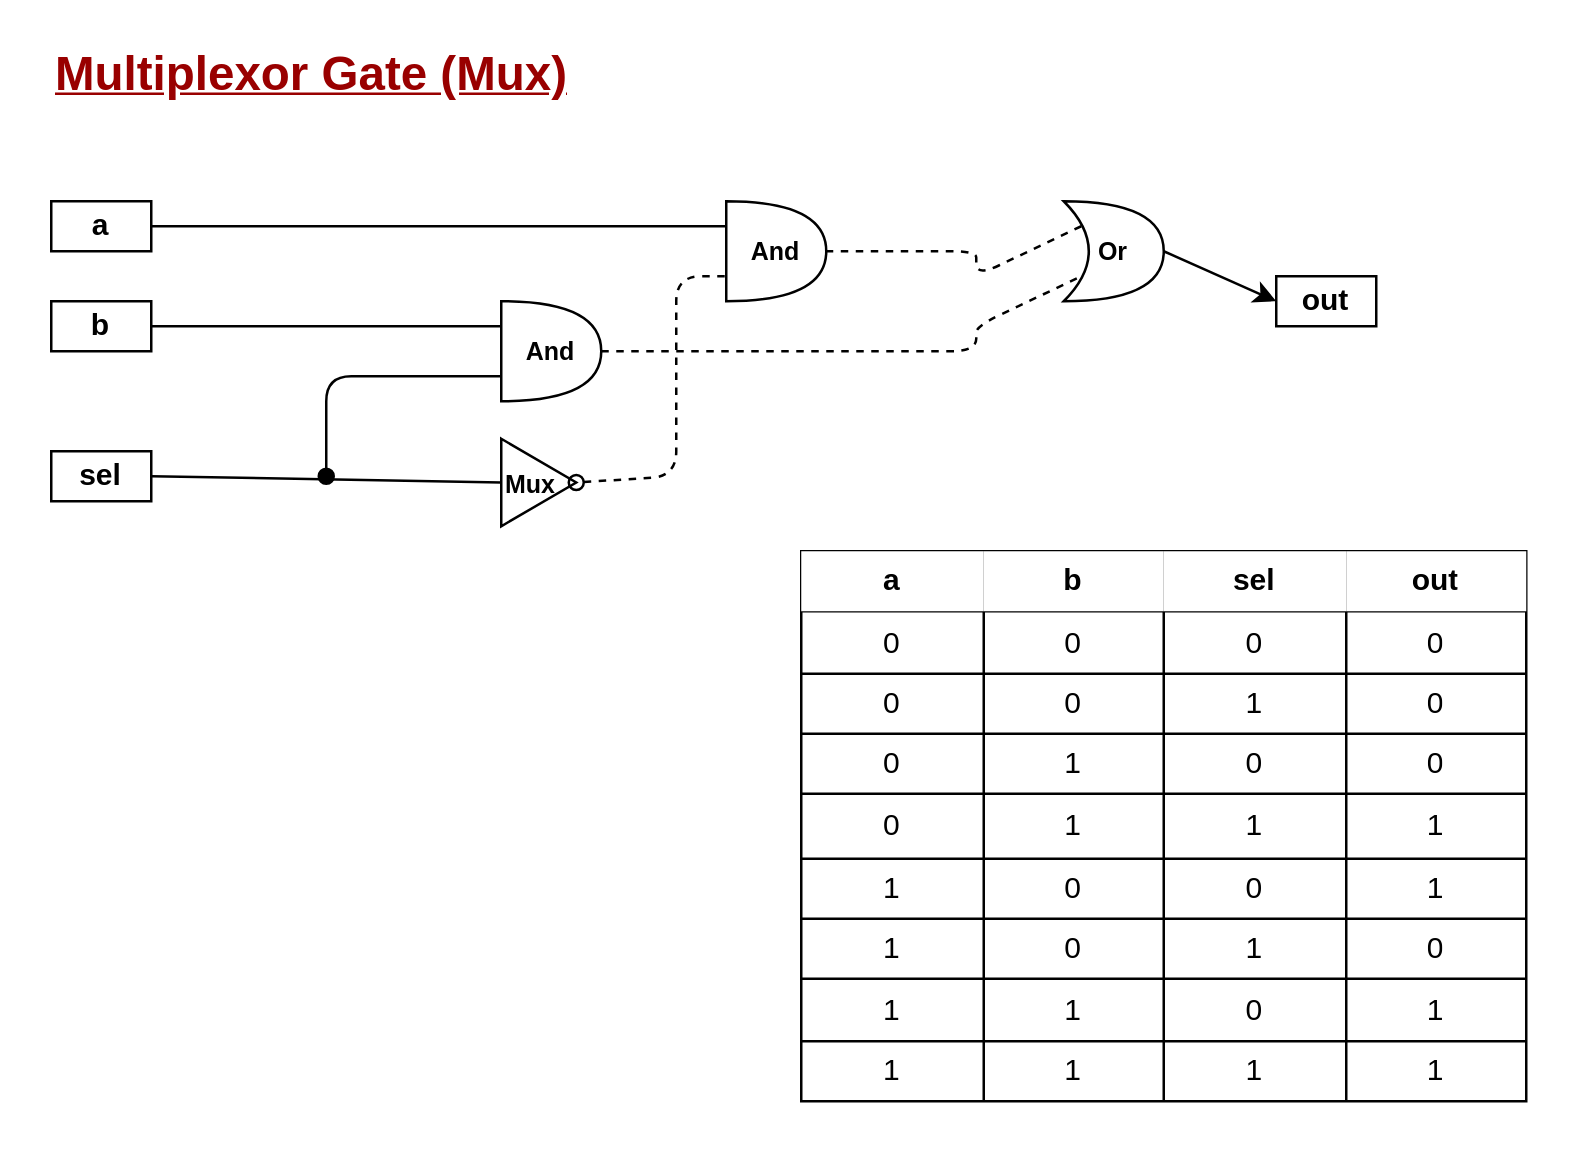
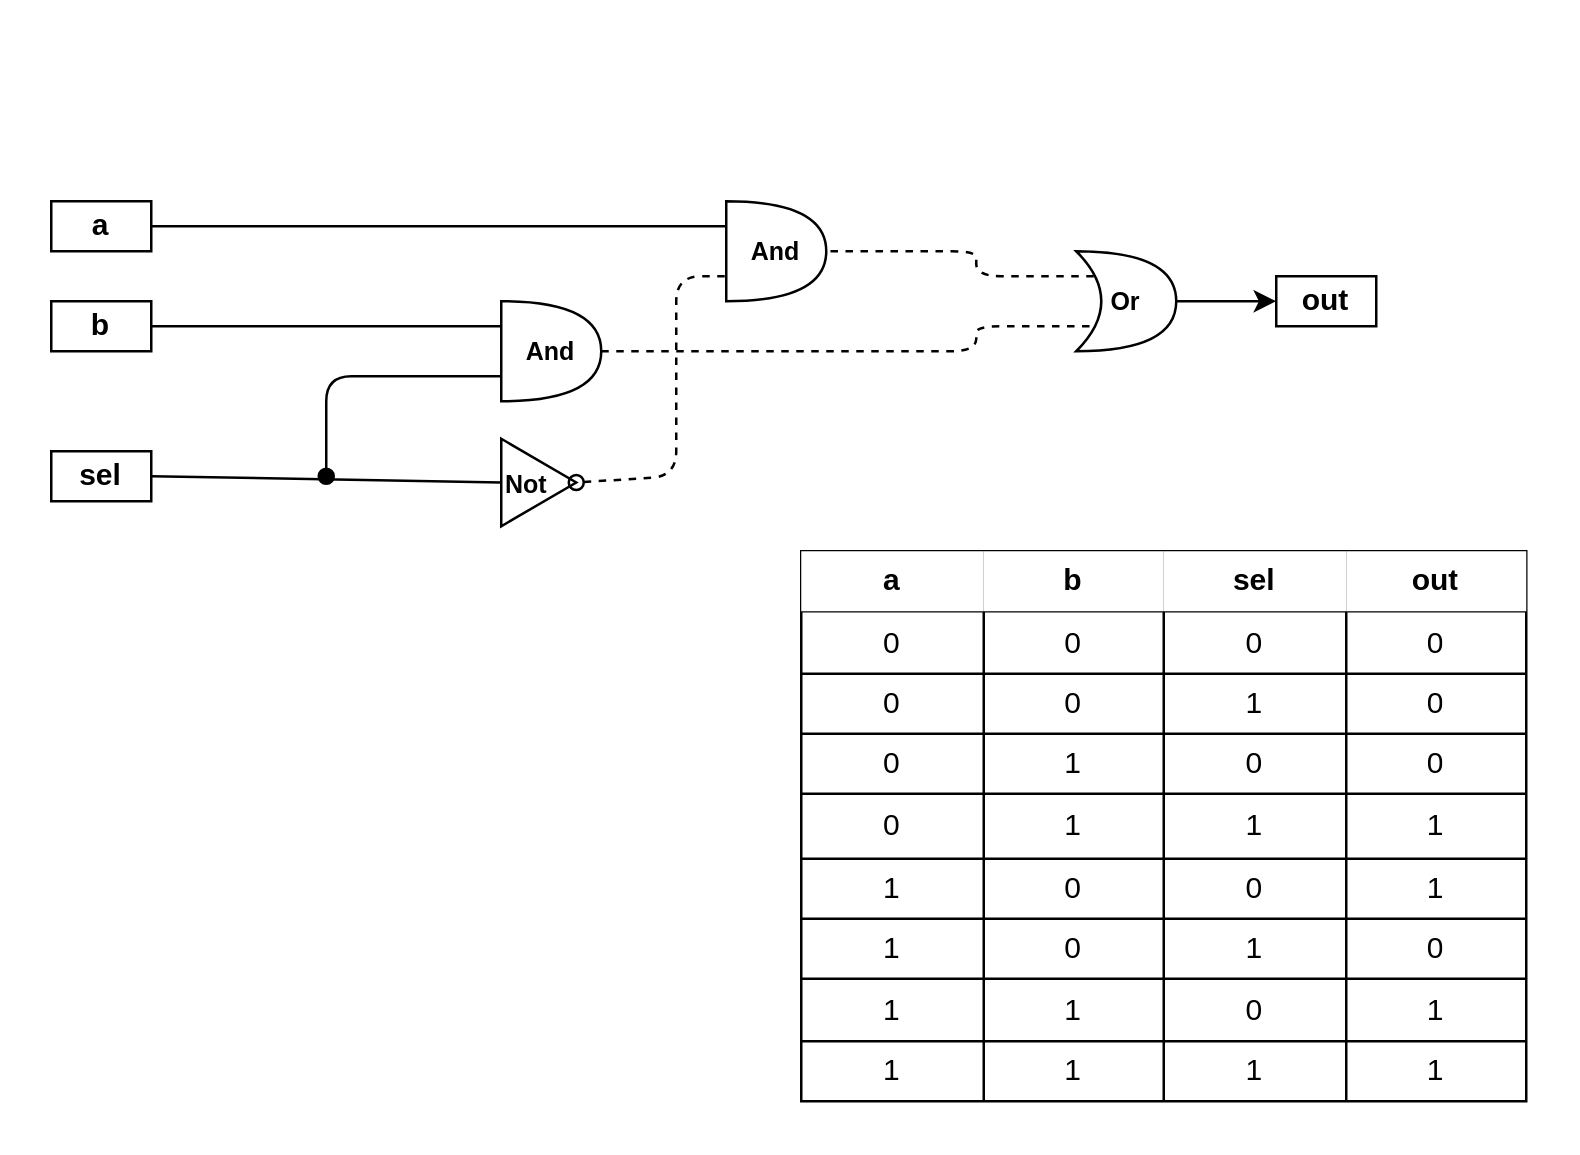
node "Multiplexor Gate (Mux)": removed
node "Or": moved (1114, 251) -> (1126, 301)
node "Mux": label "Mux" -> "Not"
